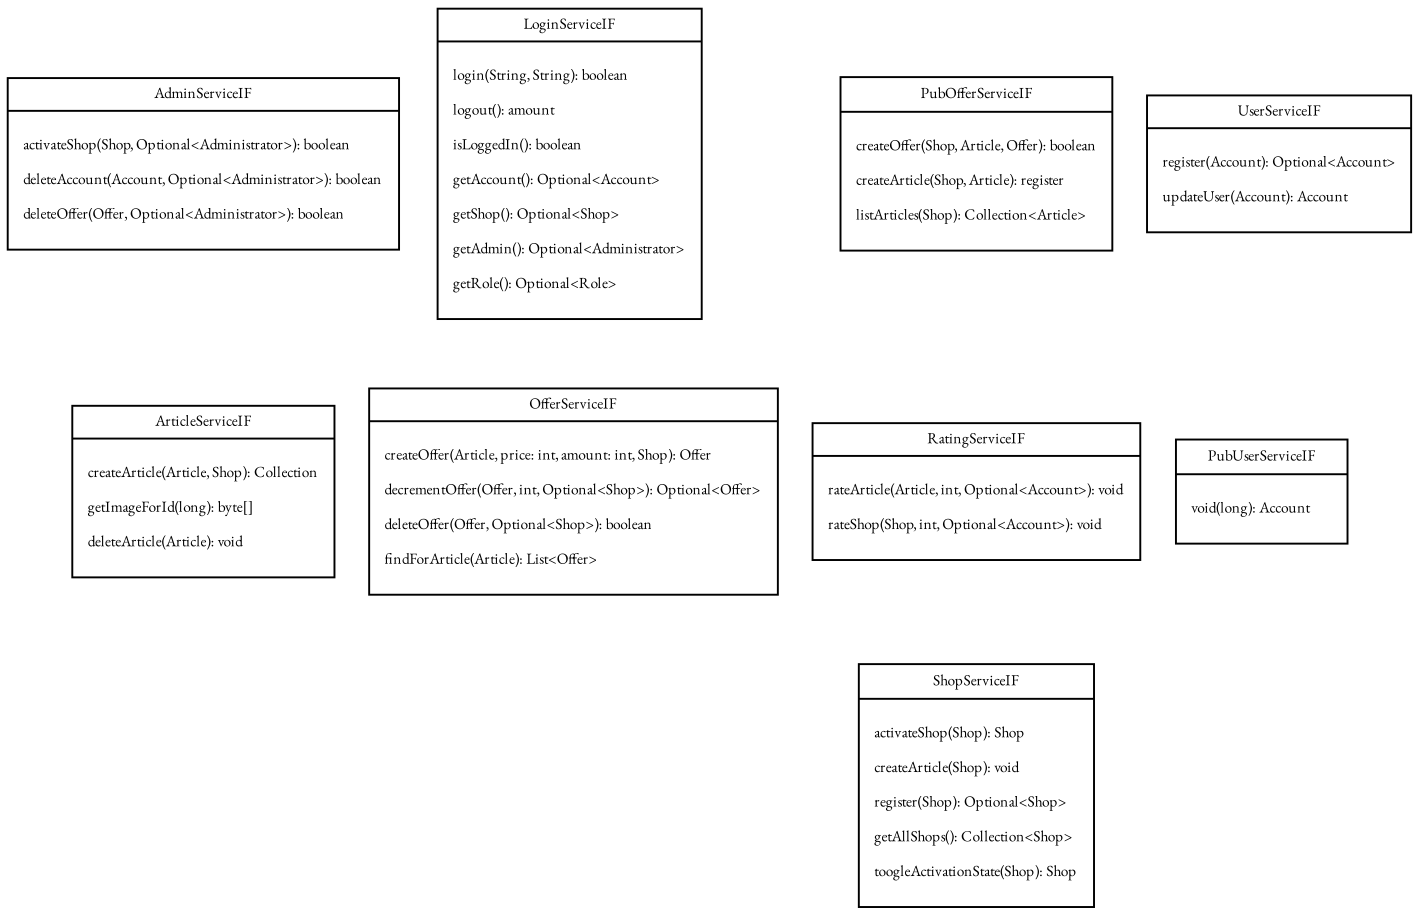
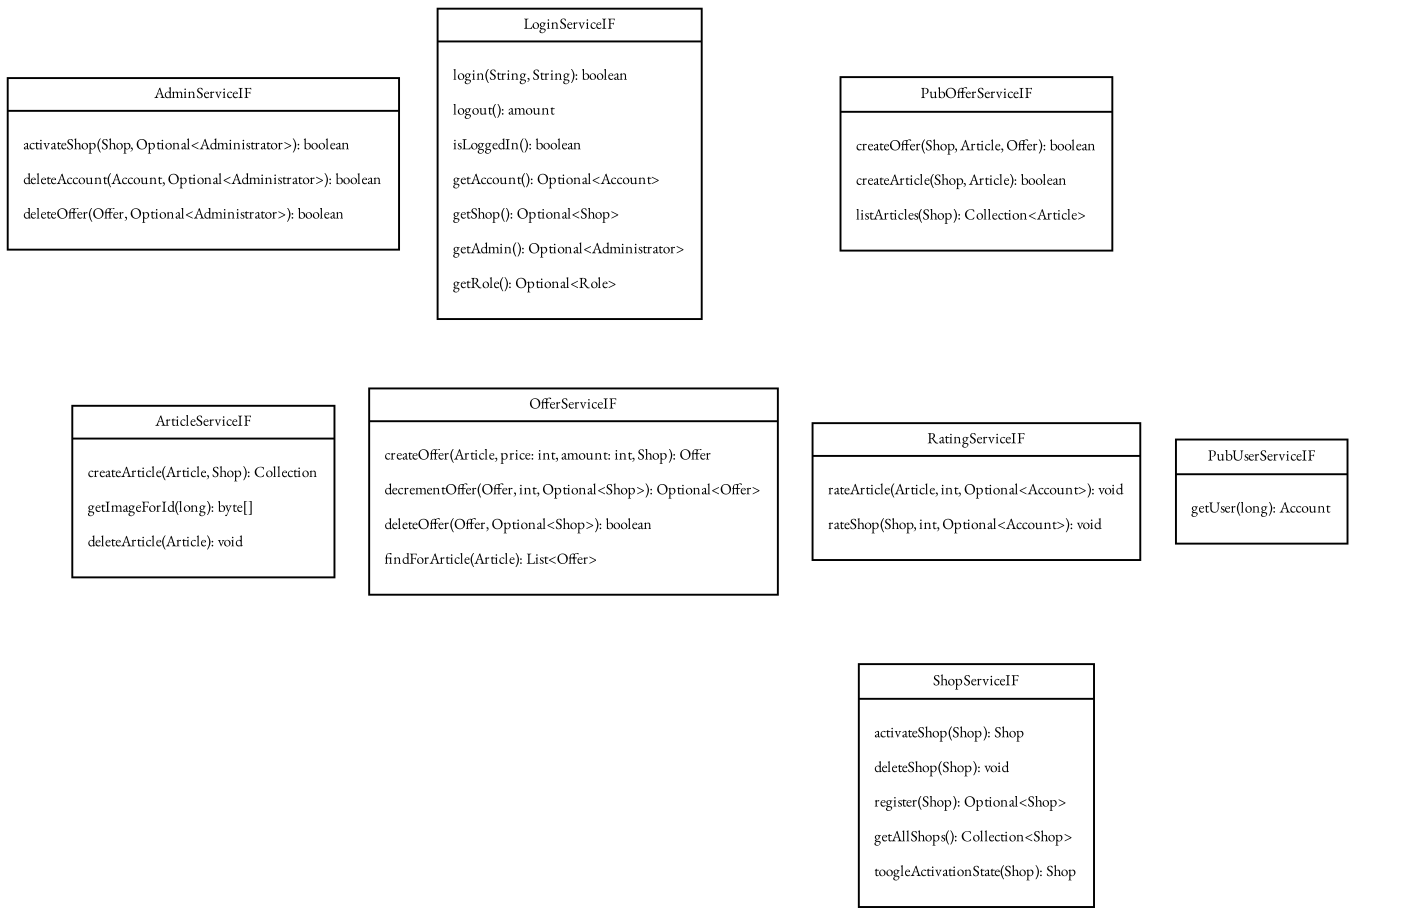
node "UserServiceIF": removed
node "PubOfferServiceIF": text "createArticle(Shop, Article): register" -> "createArticle(Shop, Article): boolean"
node "PubUserServiceIF": text "void(long): Account" -> "getUser(long): Account"
node "ShopServiceIF": text "createArticle(Shop): void" -> "deleteShop(Shop): void"
